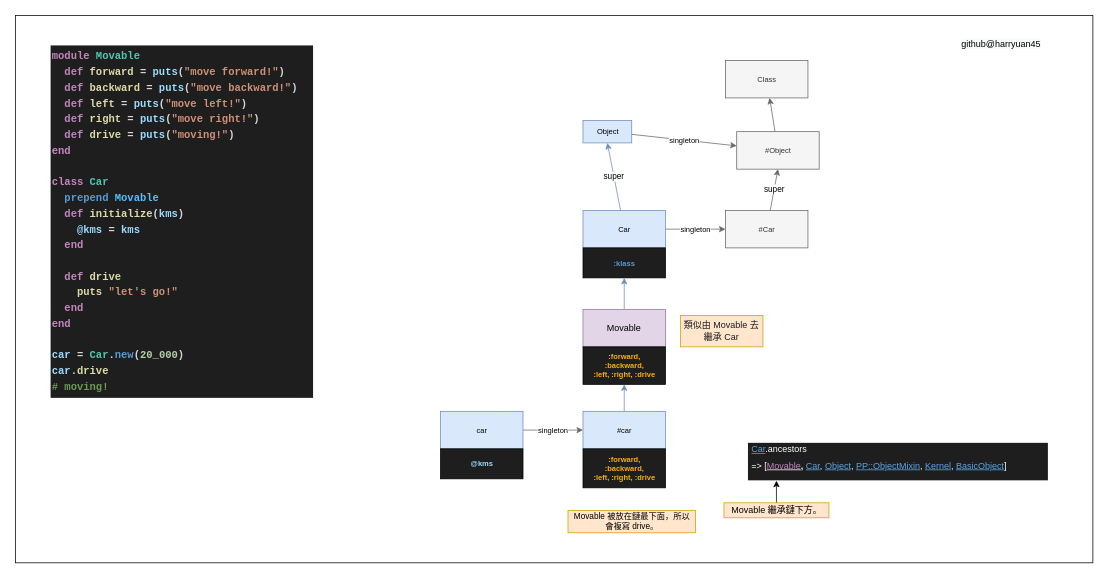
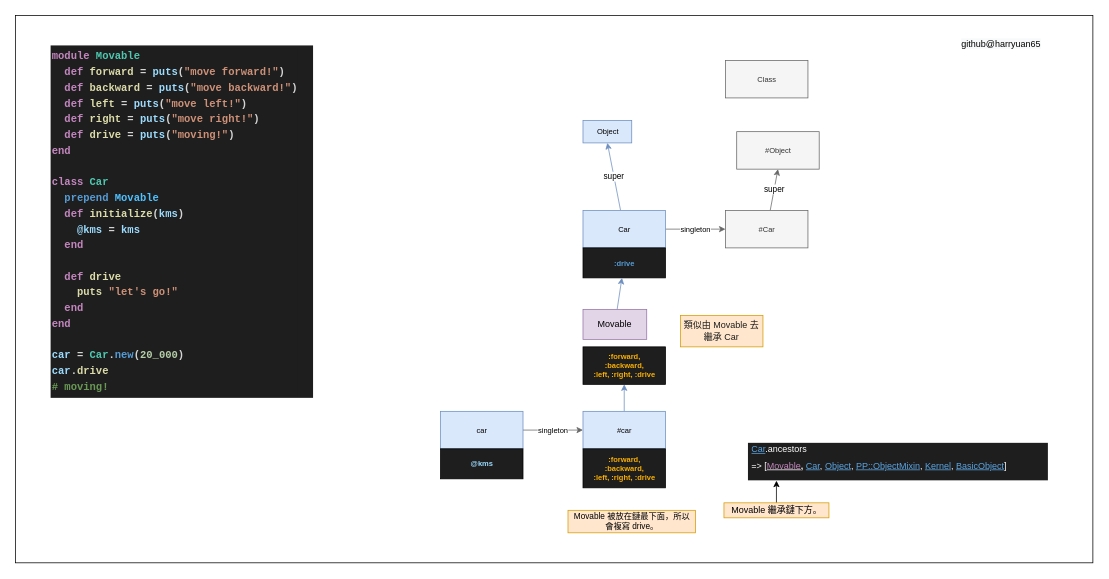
node "github@harryuan45": label "github@harryuan45" -> "github@harryuan65"
edge "#Object" -> "Class": removed
edge "Object" -> "#Object": removed, label "singleton"
node ":klass": label ":klass" -> ":drive"
node "Movable": size 83x38 -> 64x30
